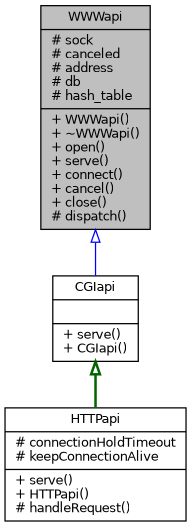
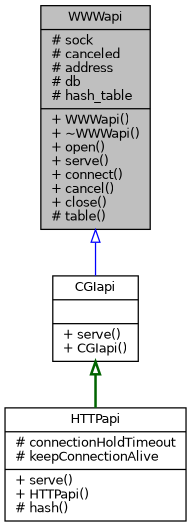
node "WWWapi": text "# dispatch()" -> "# table()"
node "HTTPapi": text "# handleRequest()" -> "# hash()"
